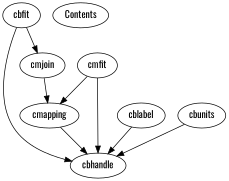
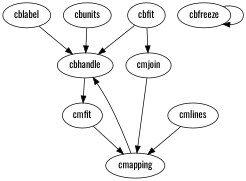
node "Contents": removed
node "cbfreeze": added
edge "cmfit" -> "cbhandle": reversed
node "cmlines": added
